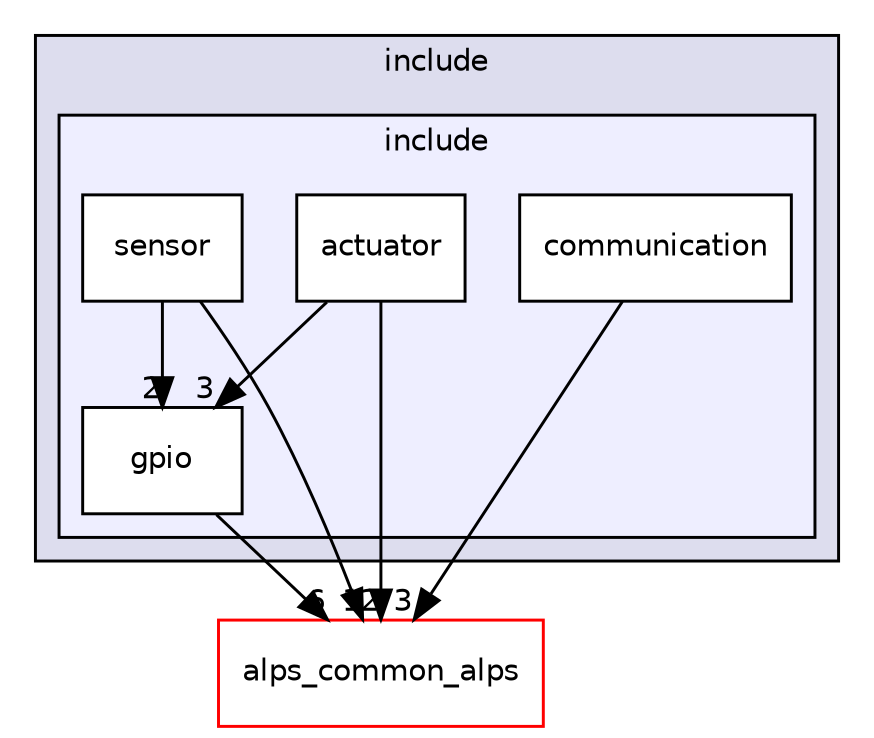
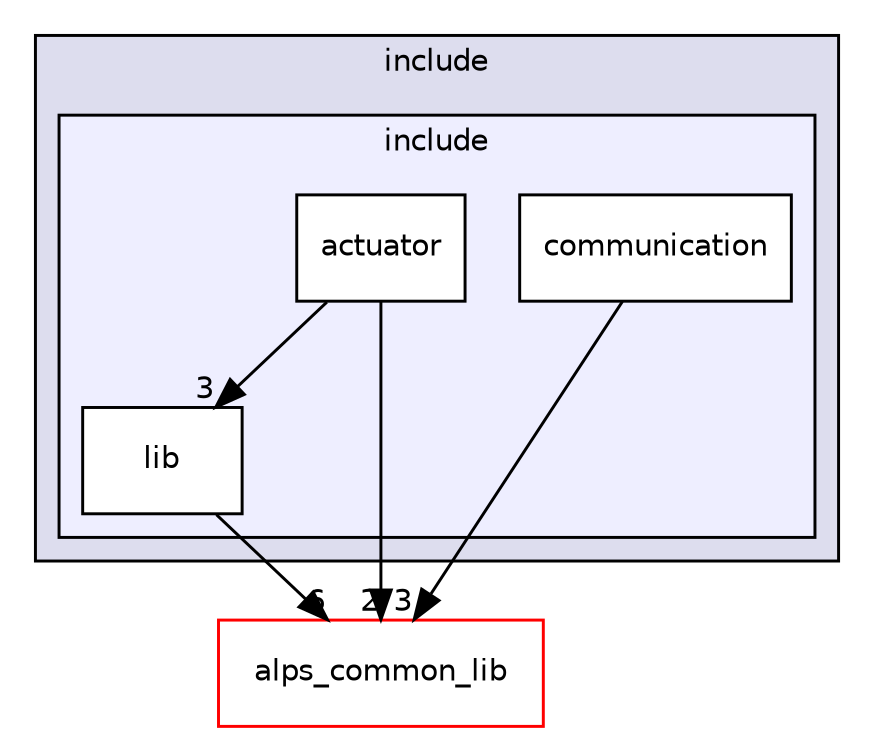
node "sensor": removed
node "gpio": label "gpio" -> "lib"
node "alps_common_alps": label "alps_common_alps" -> "alps_common_lib"
